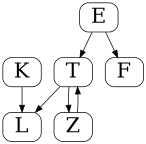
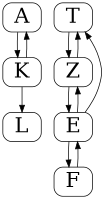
node "A": added
edge "Z" -> "E": added
edge "T" -> "L": removed
edge "E" -> "Z": added
edge "F" -> "E": added
